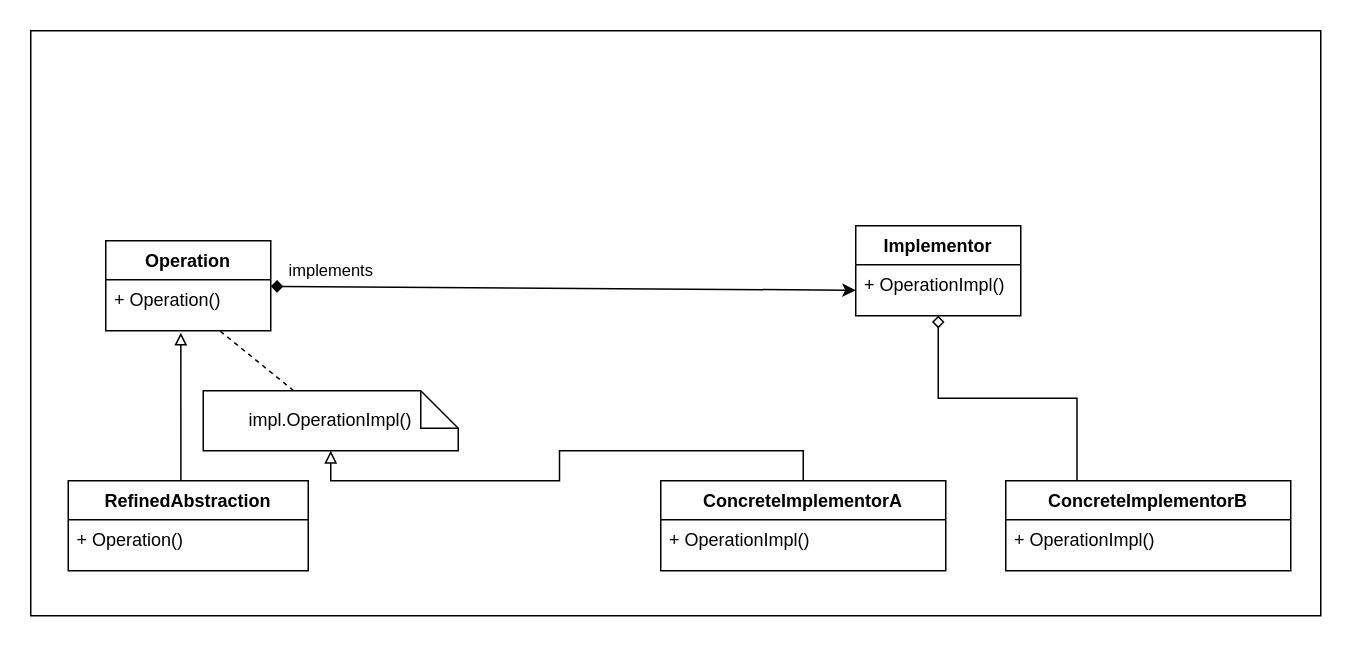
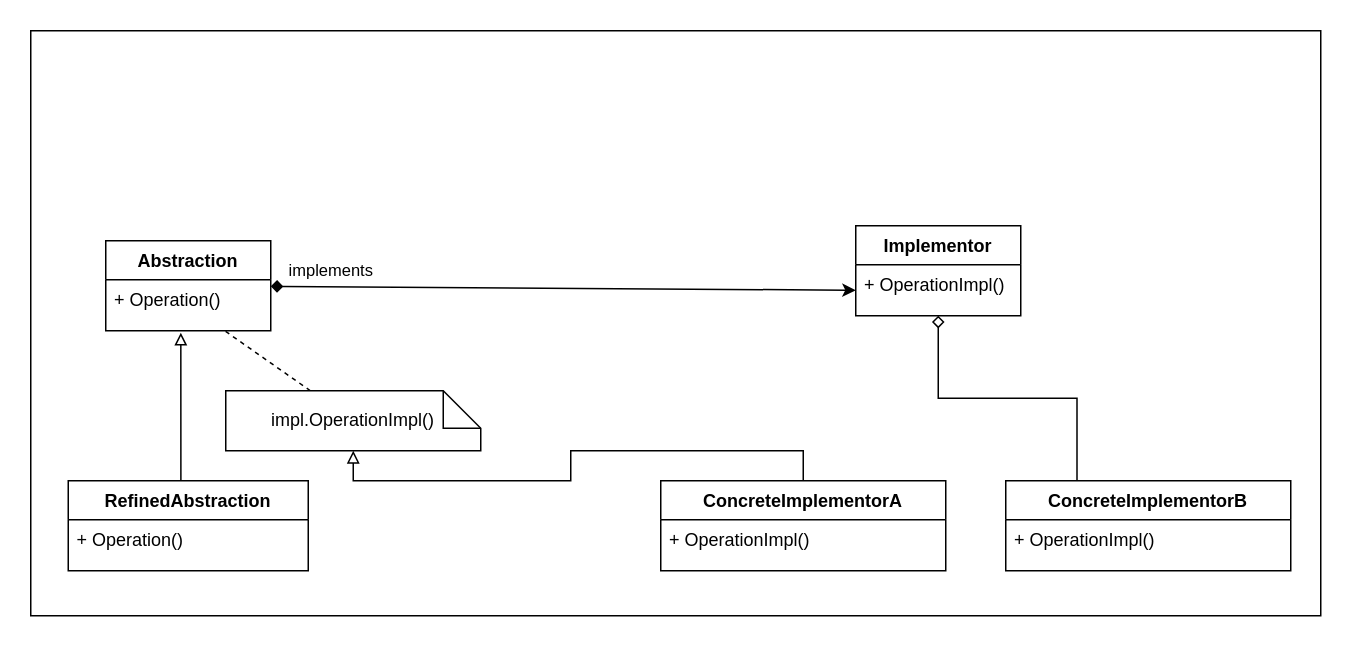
node "Operation": label "Operation" -> "Abstraction"
node "impl.OperationImpl()": moved (331, 421) -> (353, 421)
